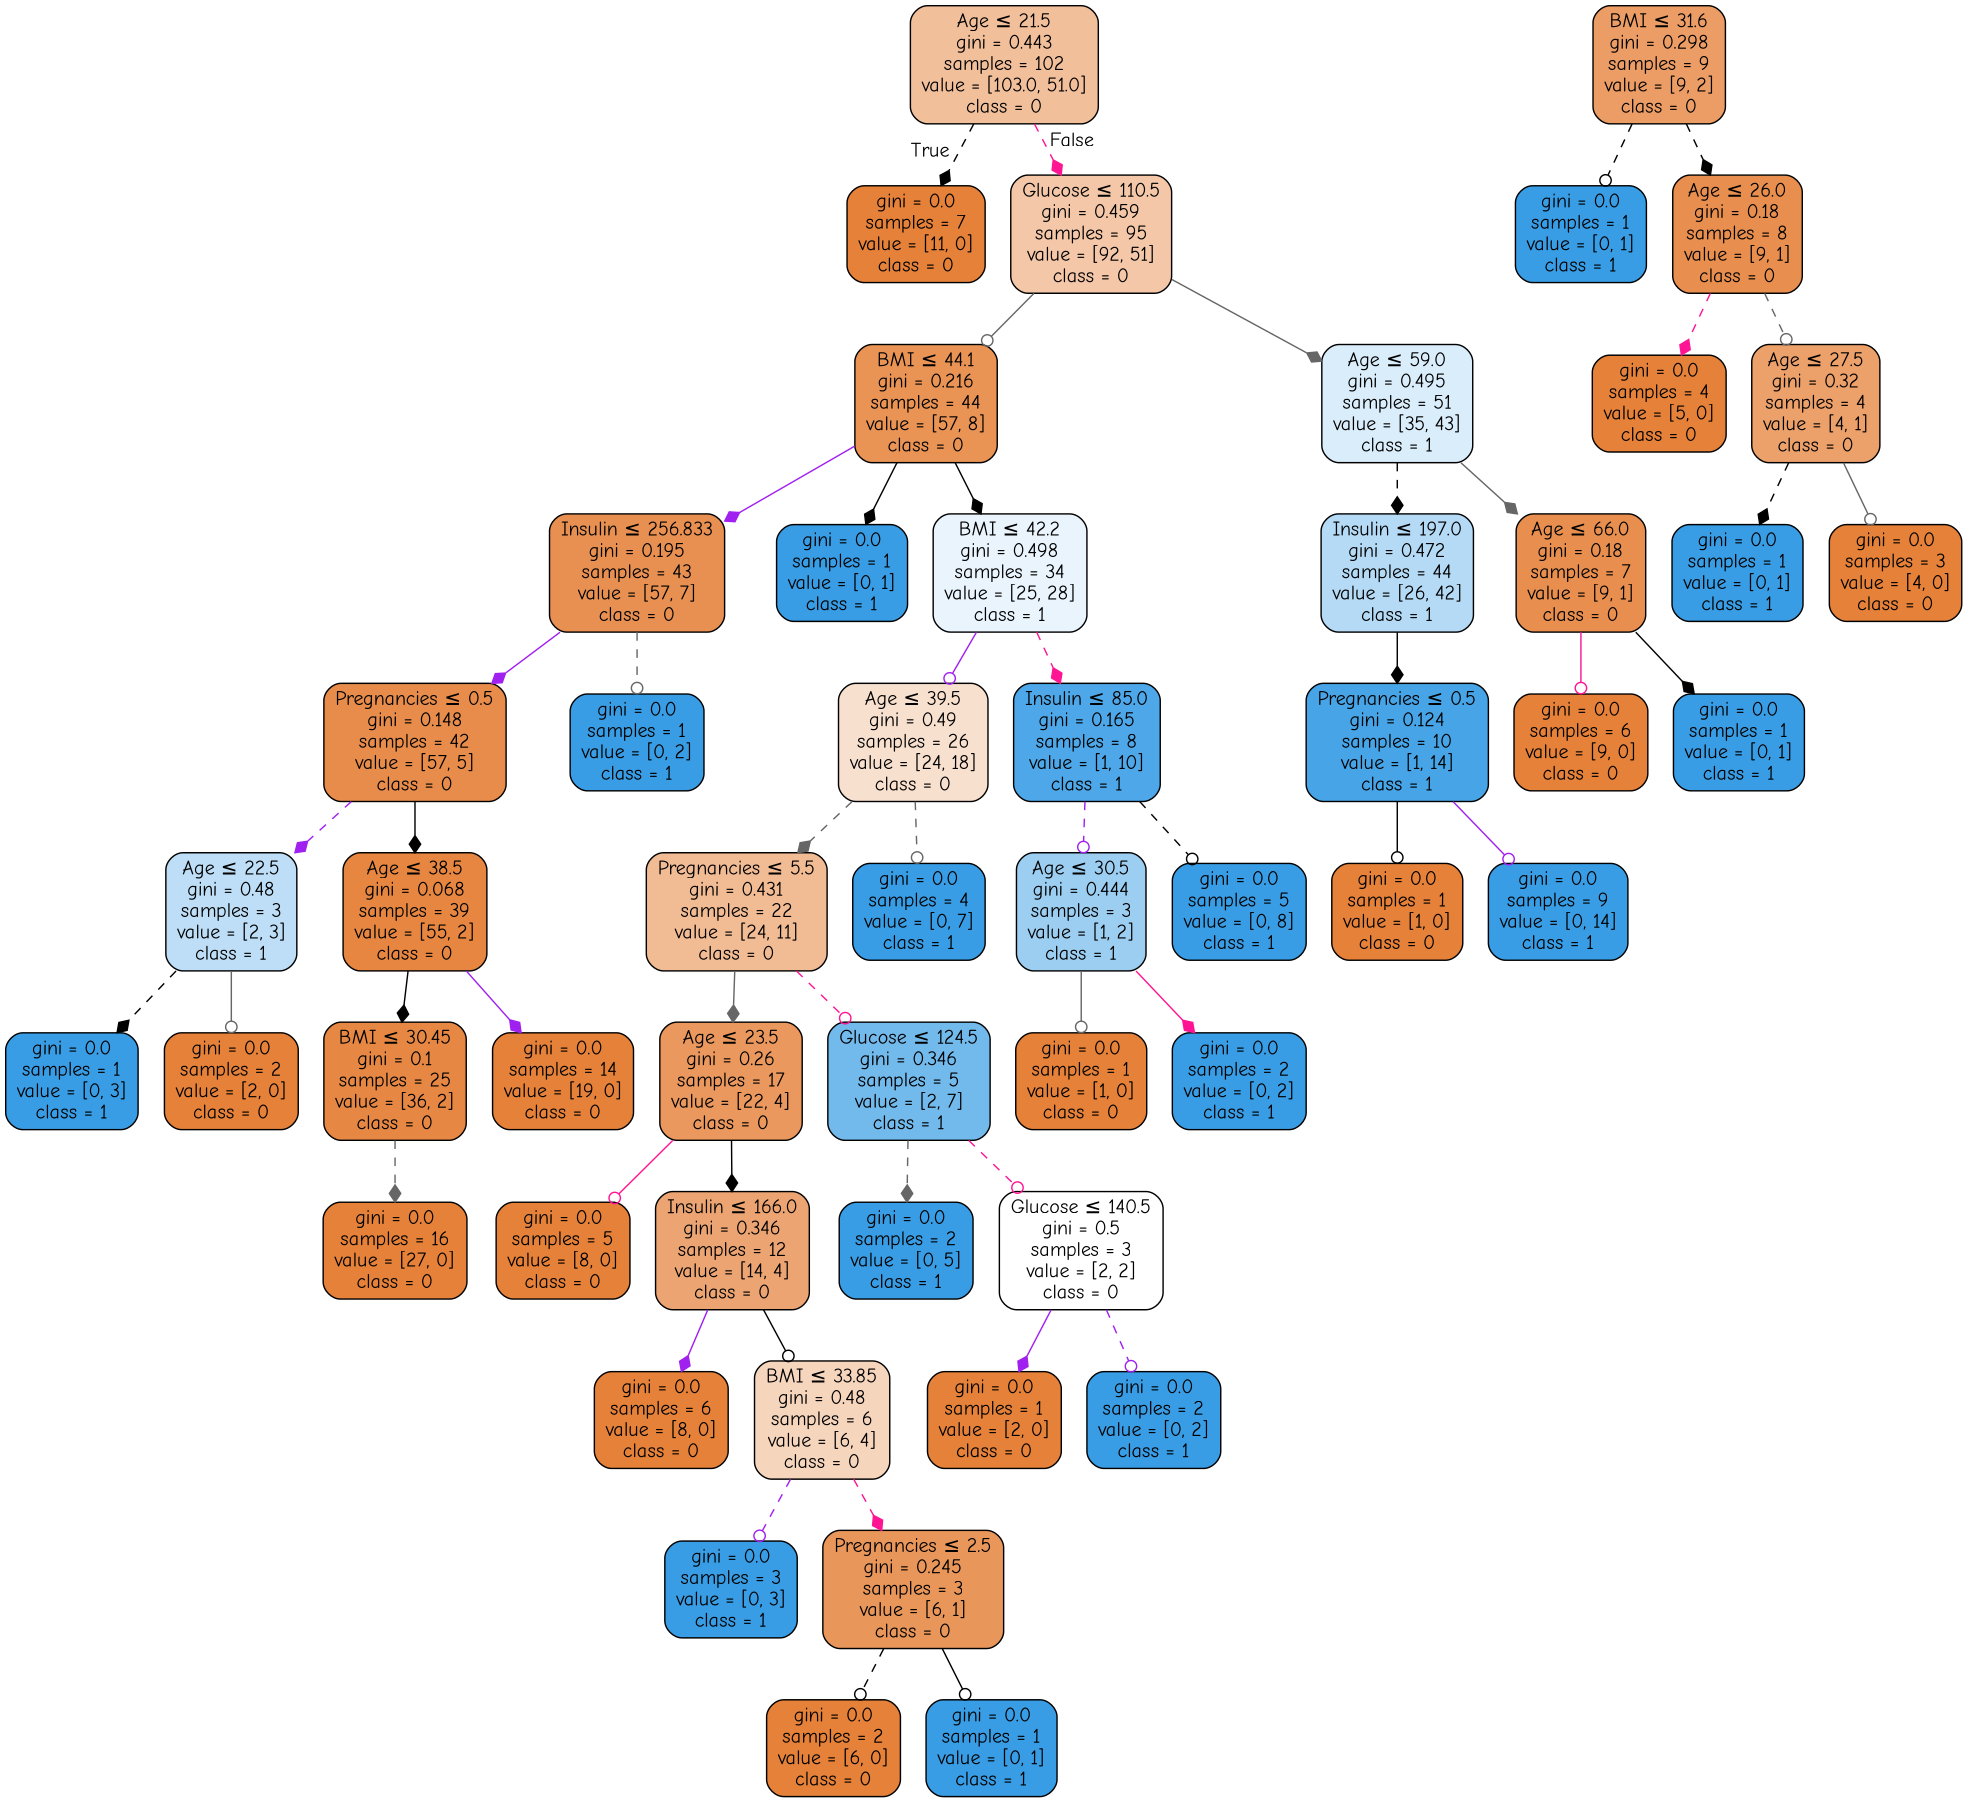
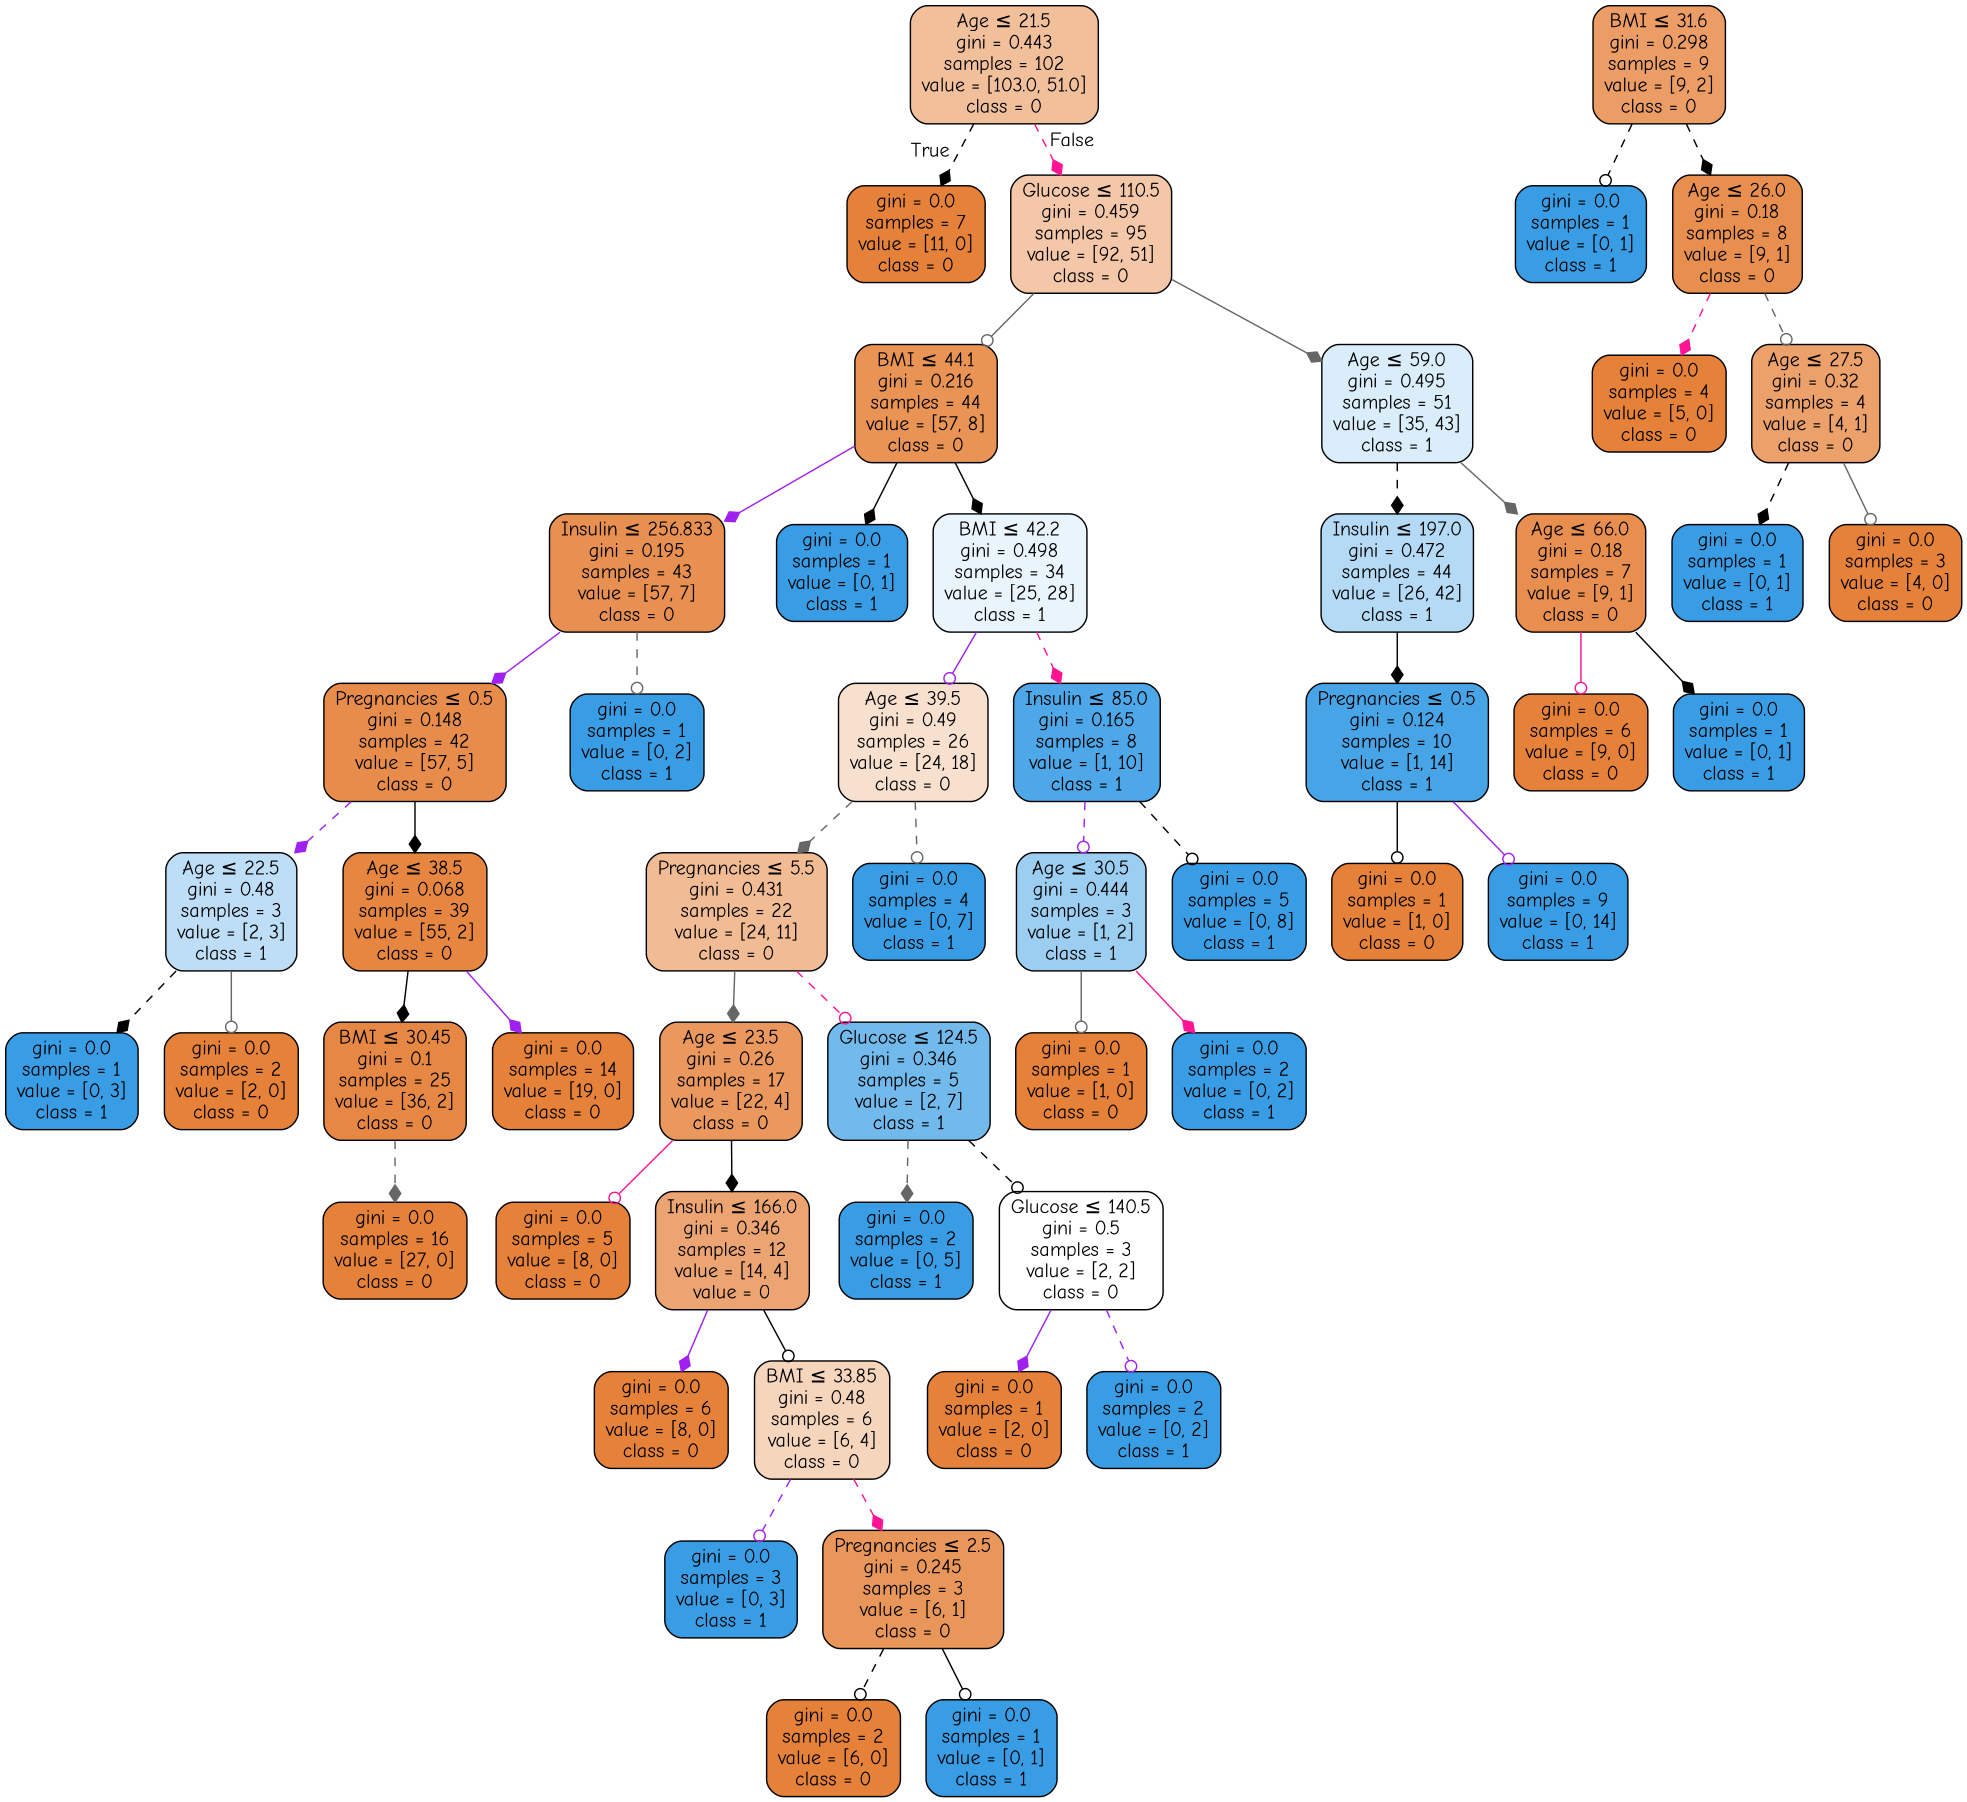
edge "Glucose ≤ 124.5" -> "Glucose ≤ 140.5": color deeppink -> black
node "Insulin ≤ 166.0": text "class = 0" -> "value = 0"
